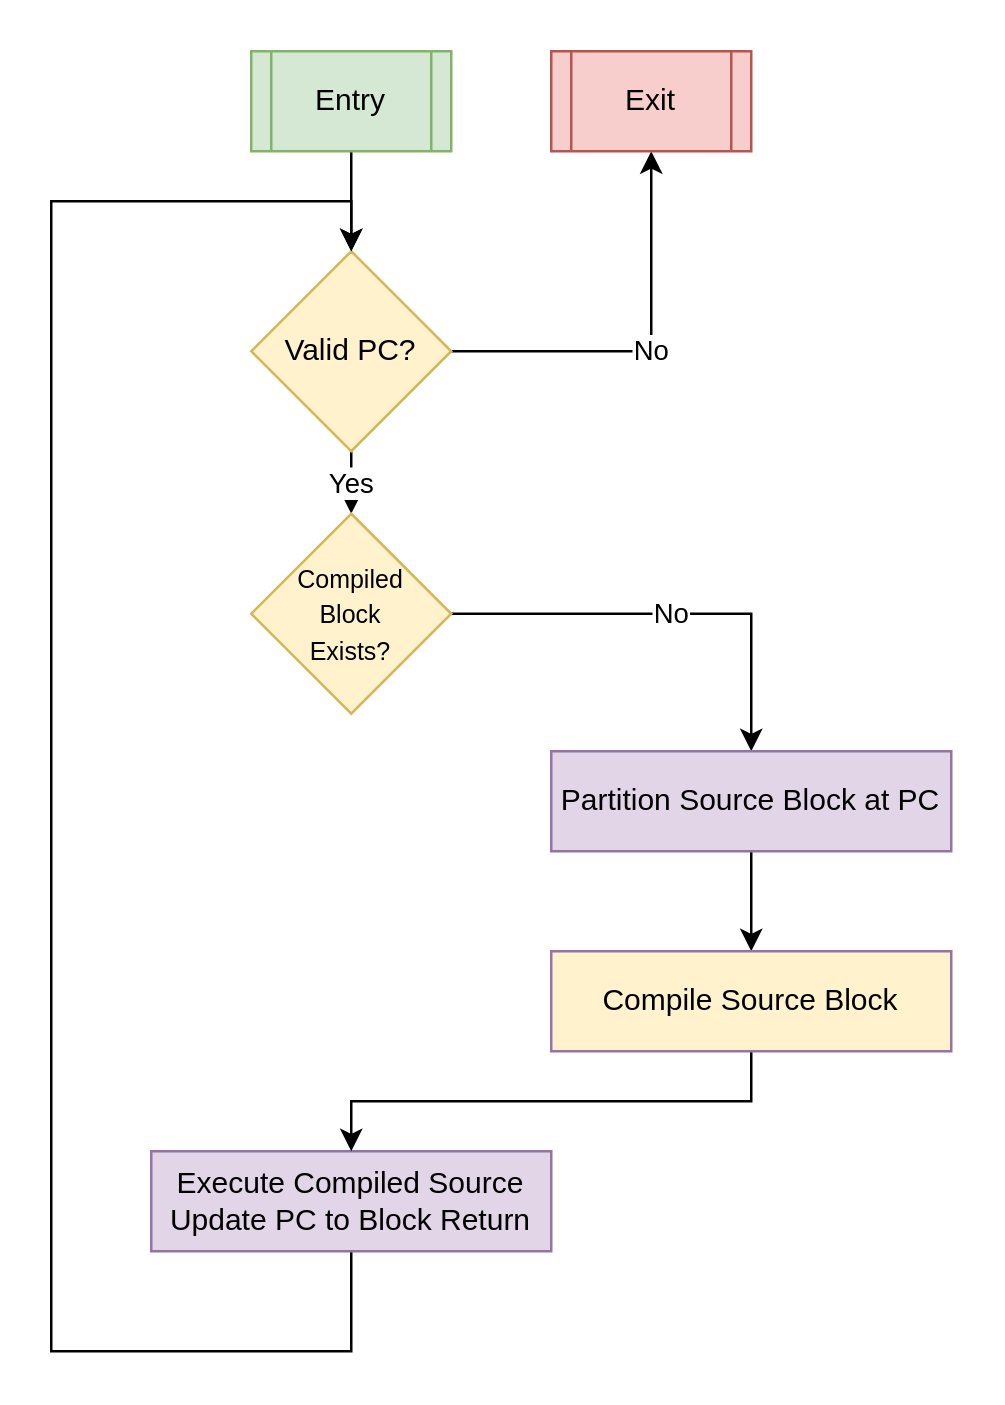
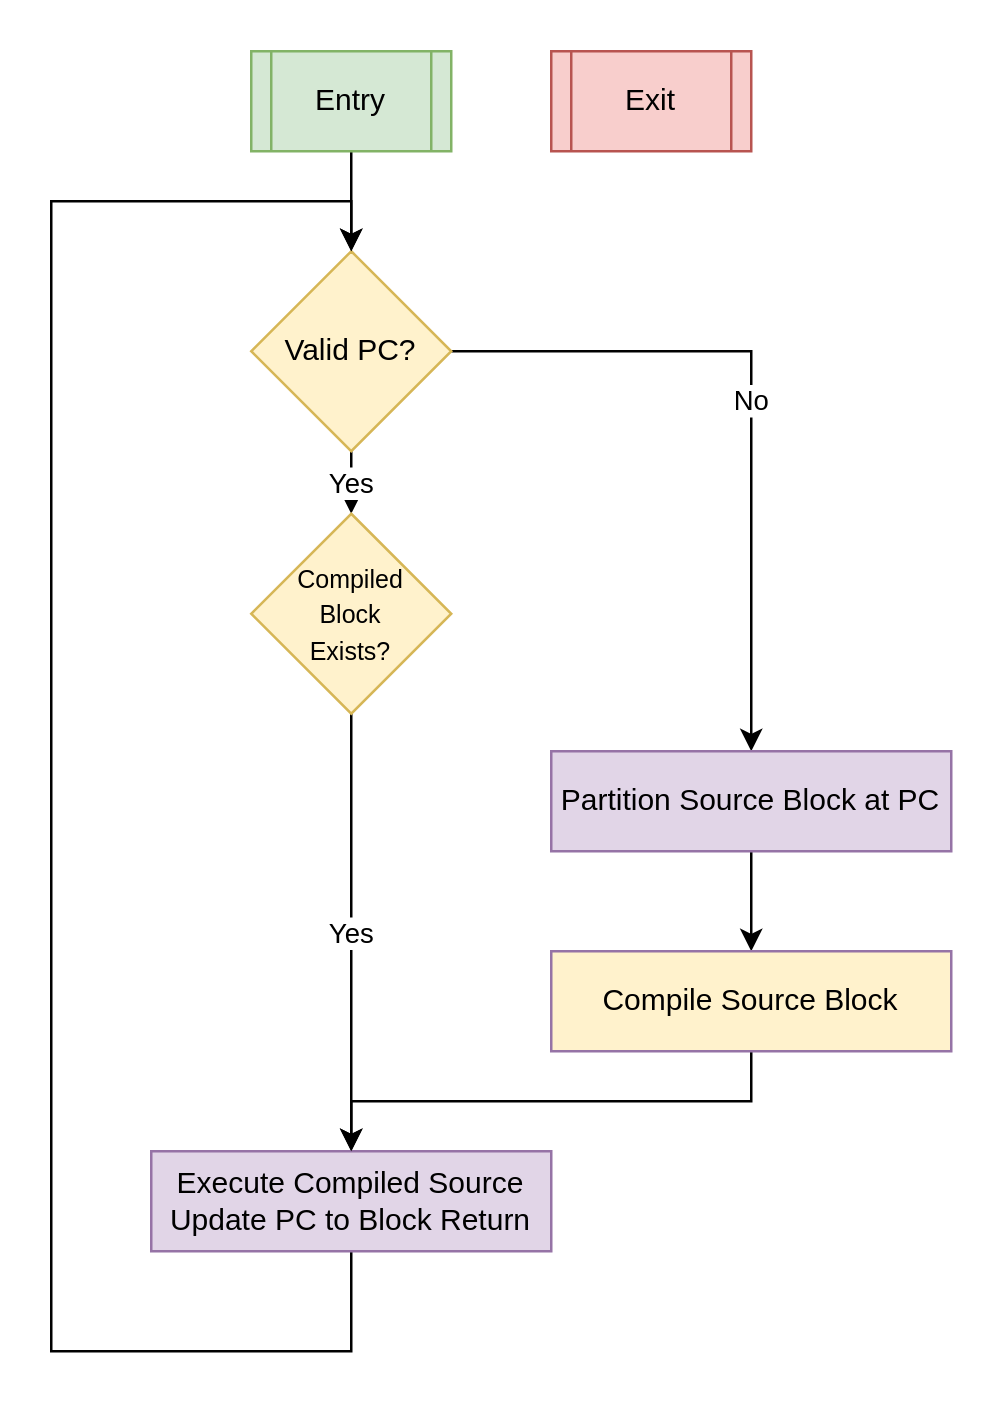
edge "Valid PC?" -> "Exit": now "Valid PC?" -> "Partition Source Block at PC"
edge "Compiled Block Exists?" -> "Partition Source Block at PC": removed, label "No"
edge "Compiled Block Exists?" -> "Execute Compiled Source Update PC to Block Return": added, label "Yes"
